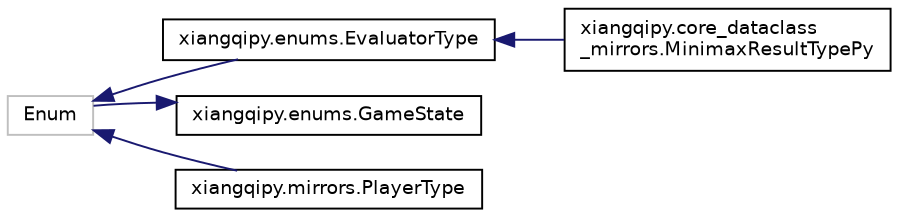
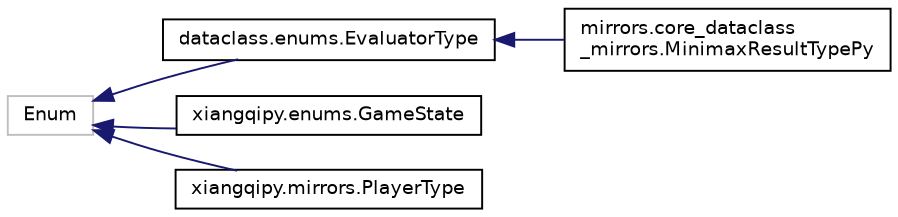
node "xiangqipy.enums.EvaluatorType": label "xiangqipy.enums.EvaluatorType" -> "dataclass.enums.EvaluatorType"
node "xiangqipy.core_dataclass _mirrors.MinimaxResultTypePy": label "xiangqipy.core_dataclass _mirrors.MinimaxResultTypePy" -> "mirrors.core_dataclass _mirrors.MinimaxResultTypePy"
edge "Enum" -> "xiangqipy.enums.GameState": reversed
